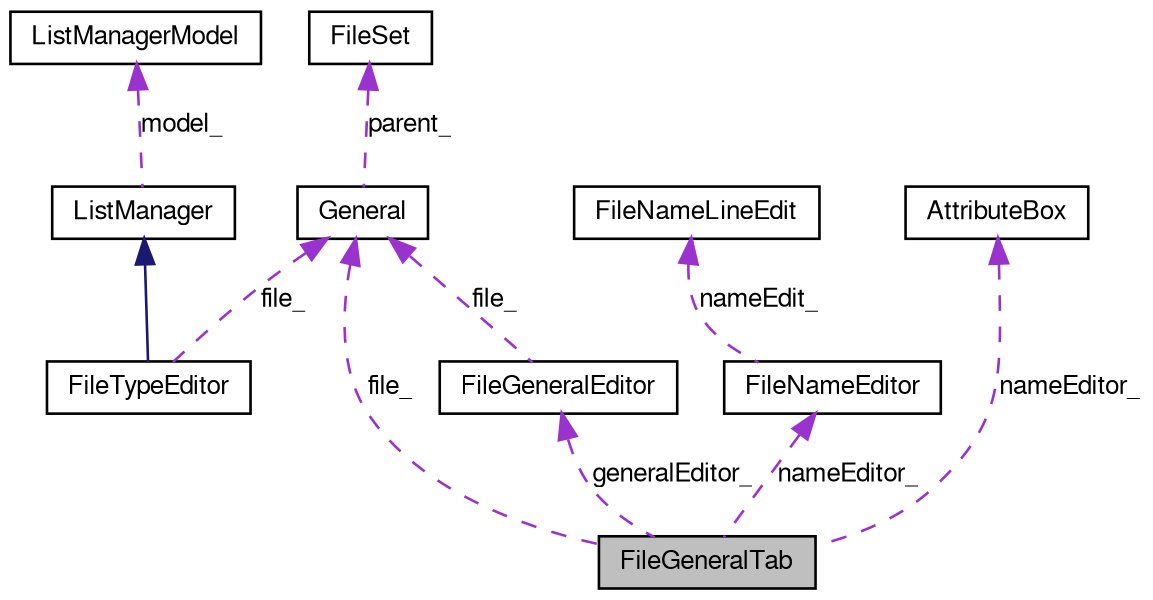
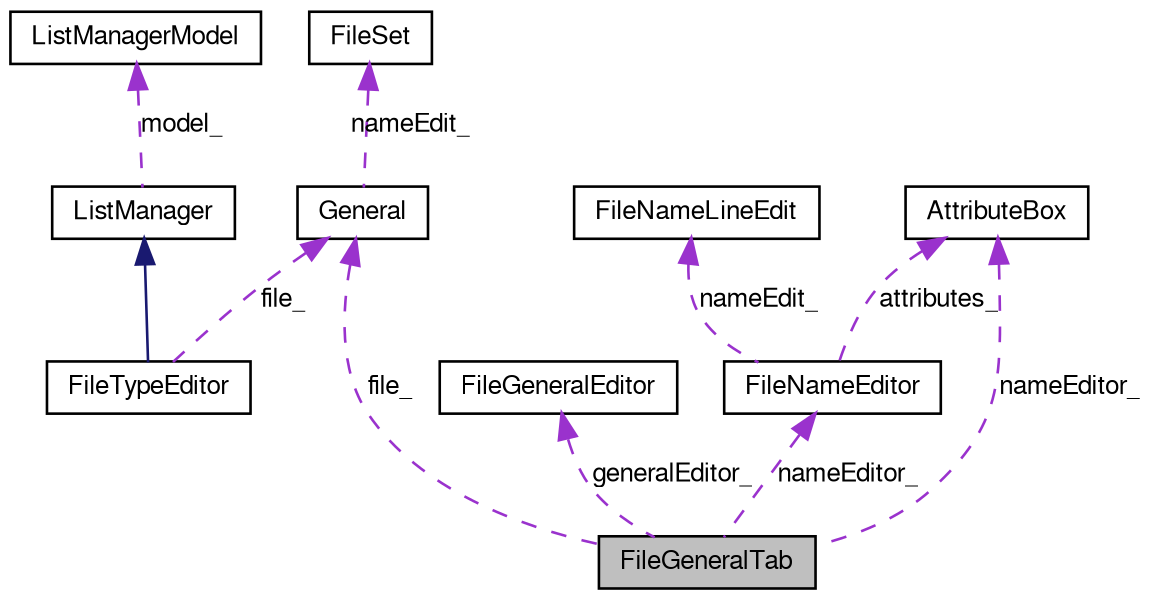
edge "General" -> "FileSet": label "parent_" -> "nameEdit_"
edge "FileNameEditor" -> "AttributeBox": added, label "attributes_"
edge "FileGeneralEditor" -> "General": removed, label "file_"
